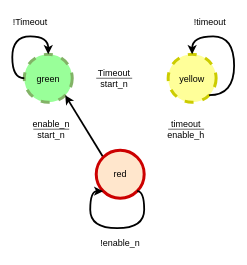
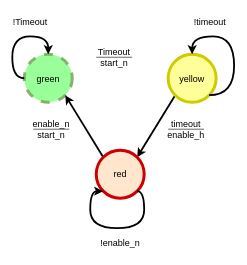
node "Timeoutstart_n": moved (114, 78) -> (114, 57)
node "yellow": style dashed -> solid
edge "yellow" -> "red": added
